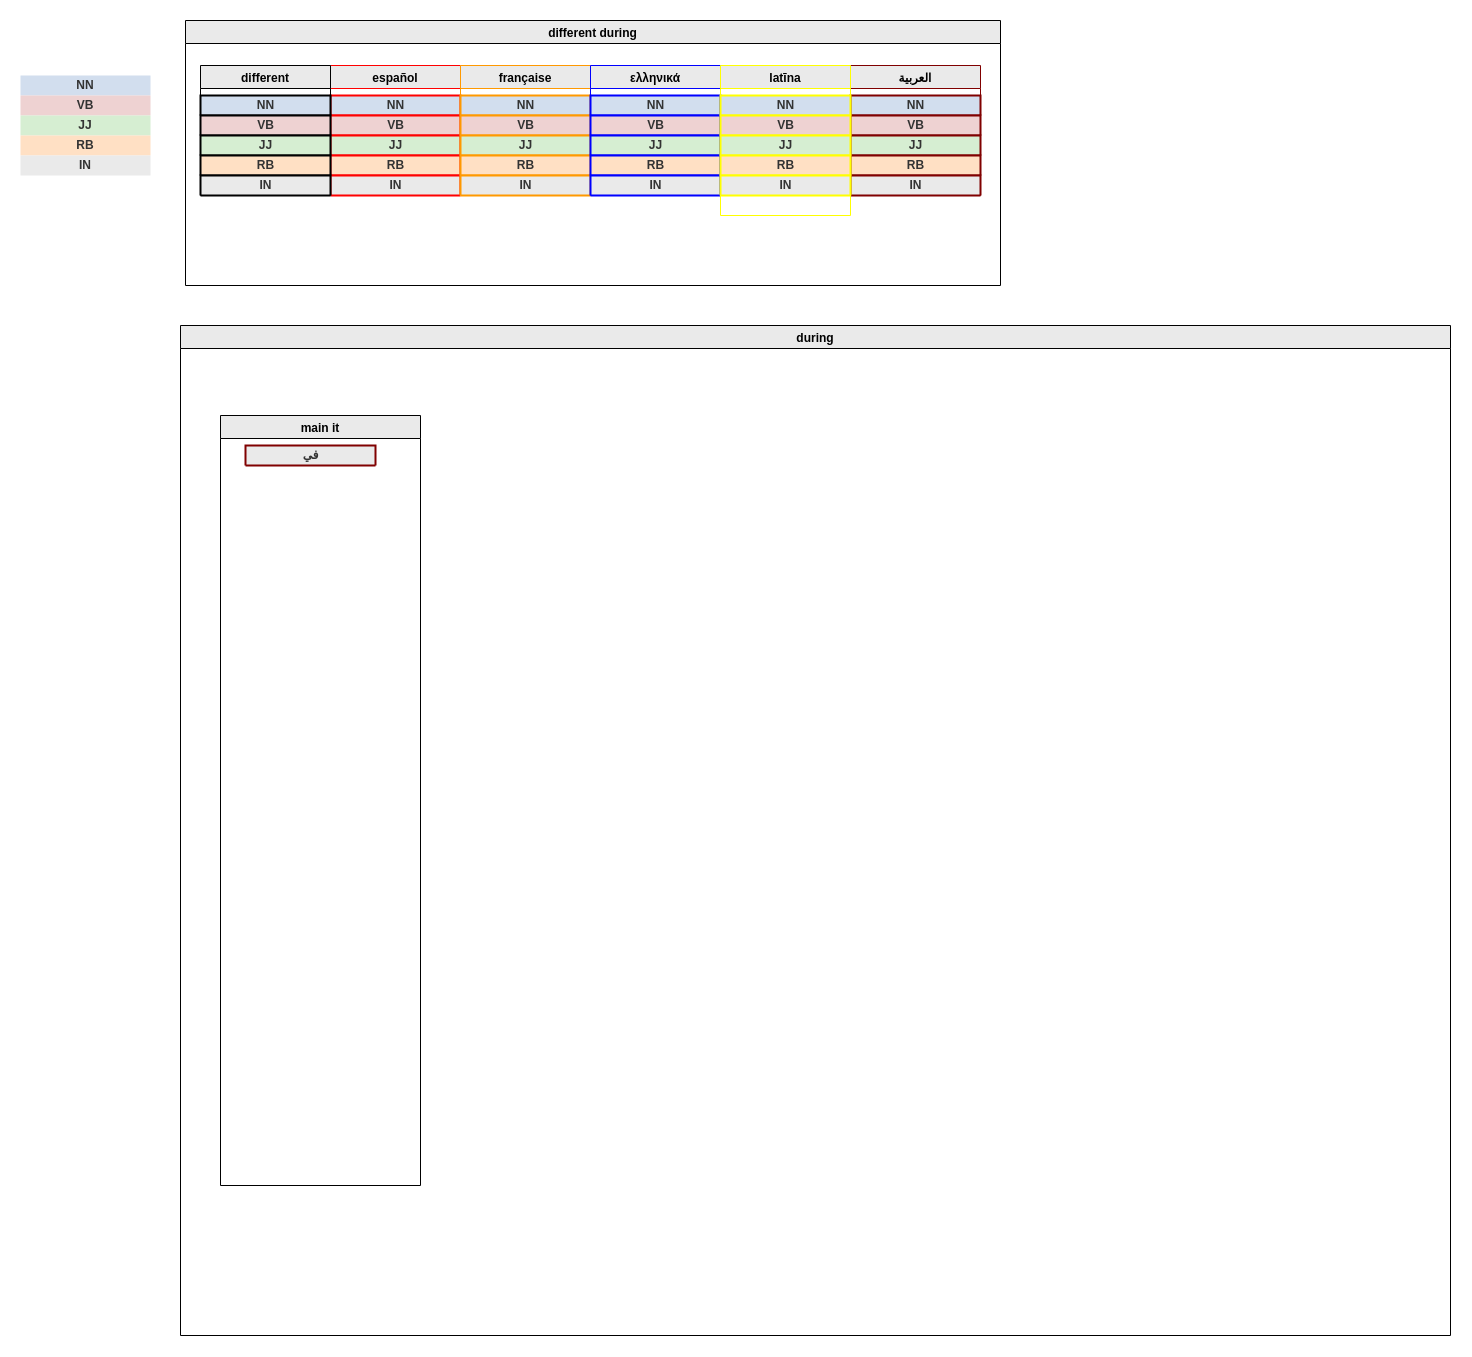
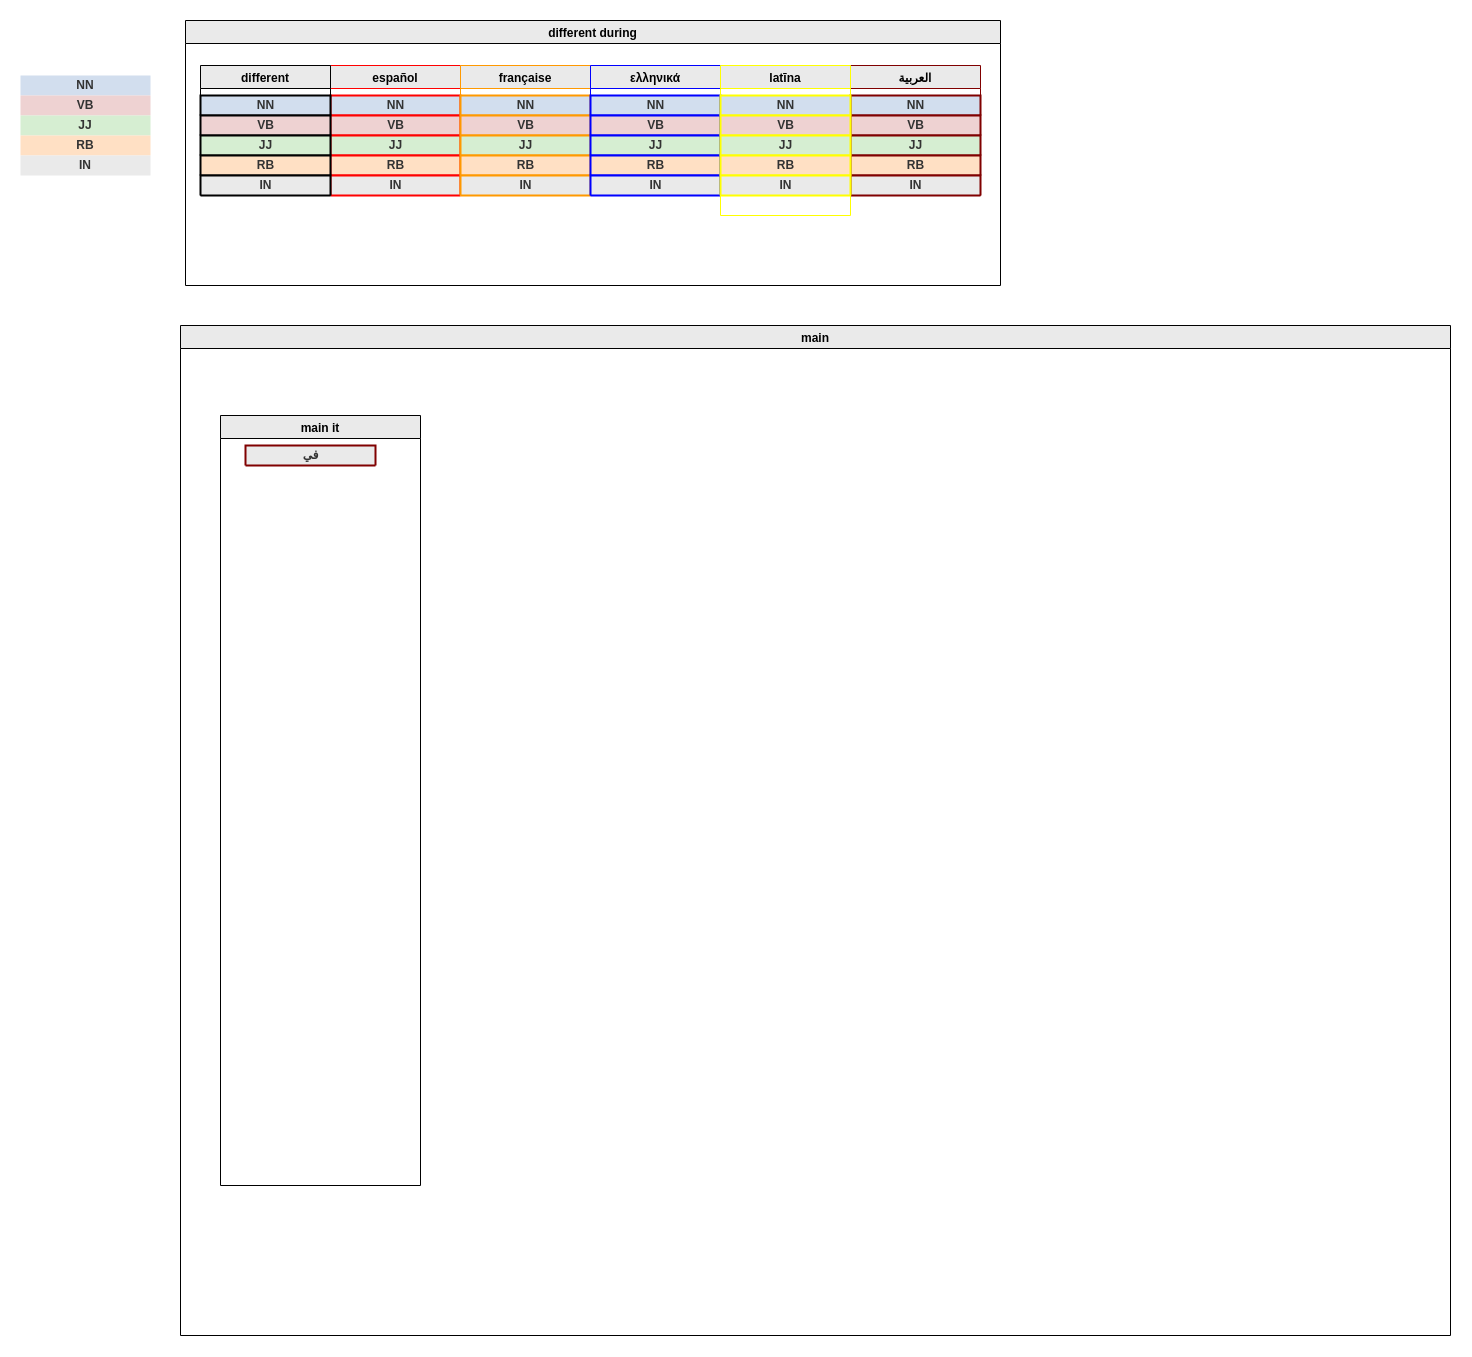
node "during": label "during" -> "main"
